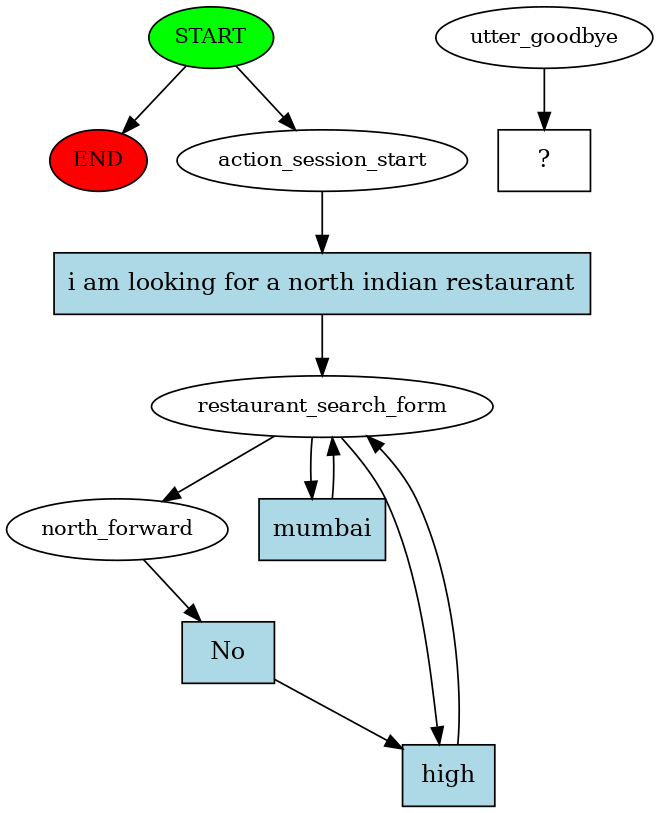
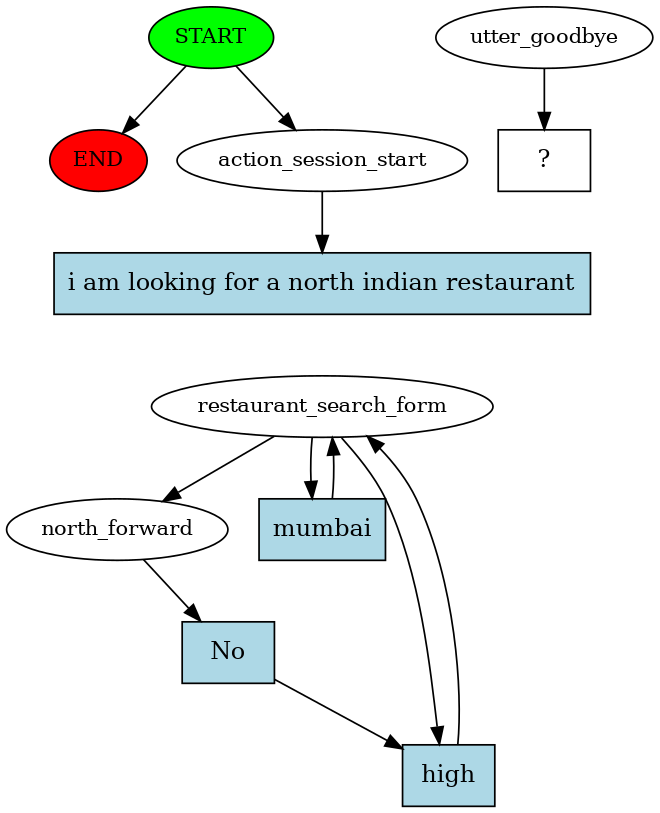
edge "i am looking for a north indian restaurant" -> "restaurant_search_form": removed
